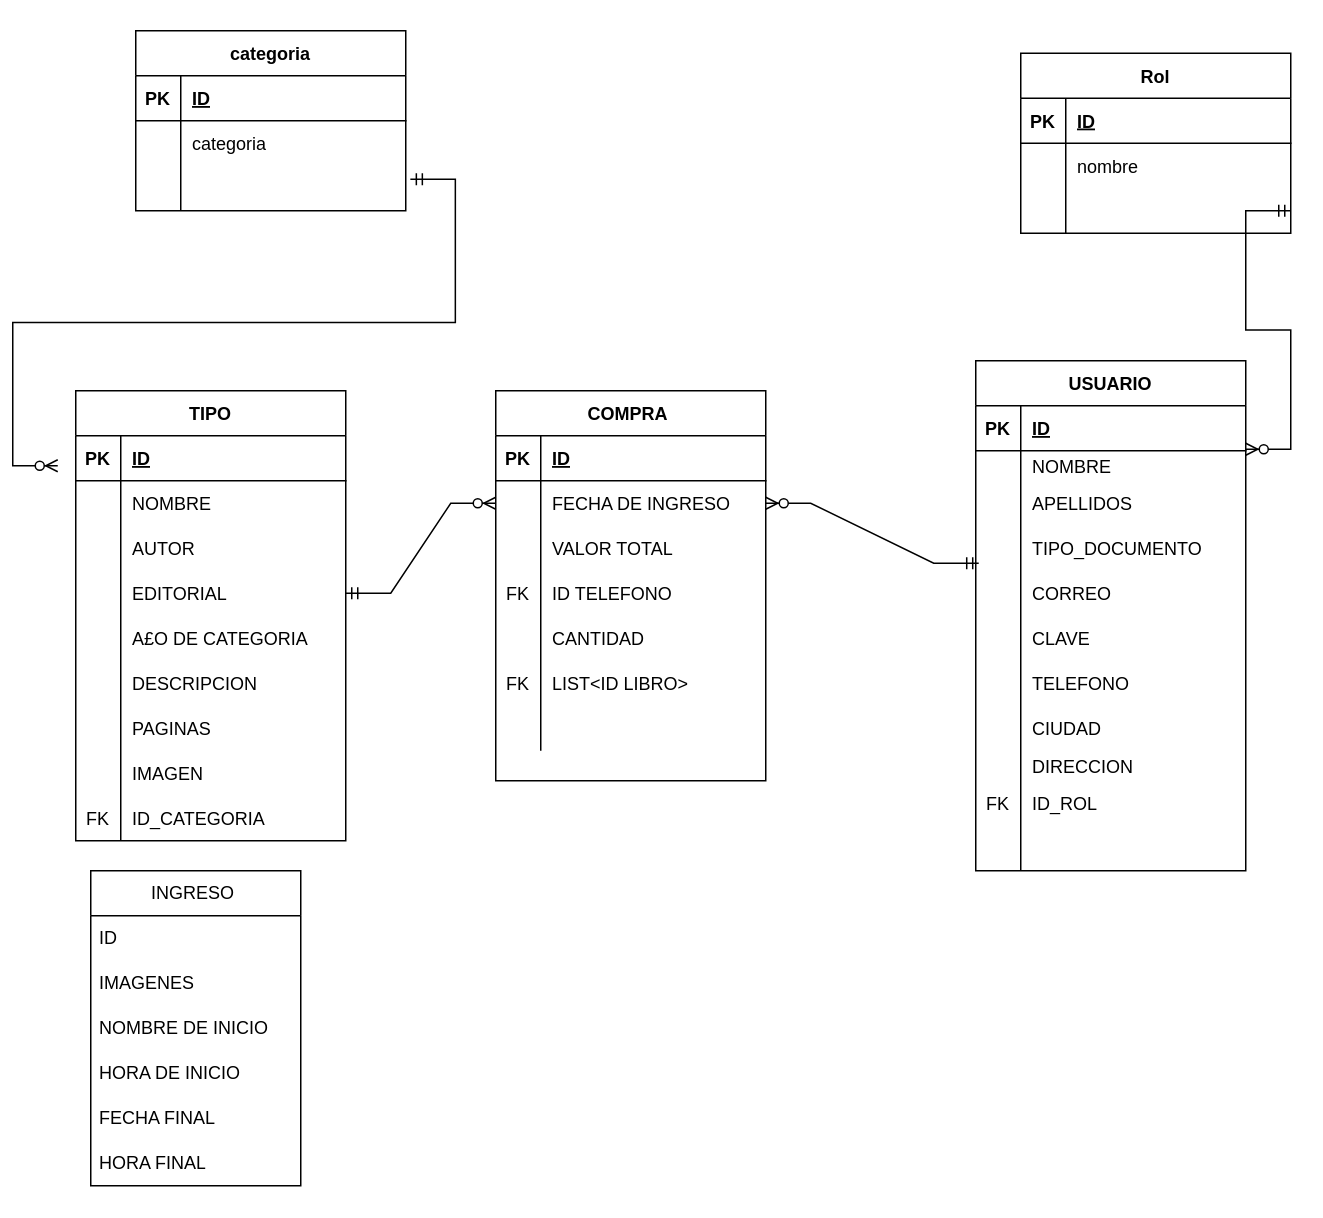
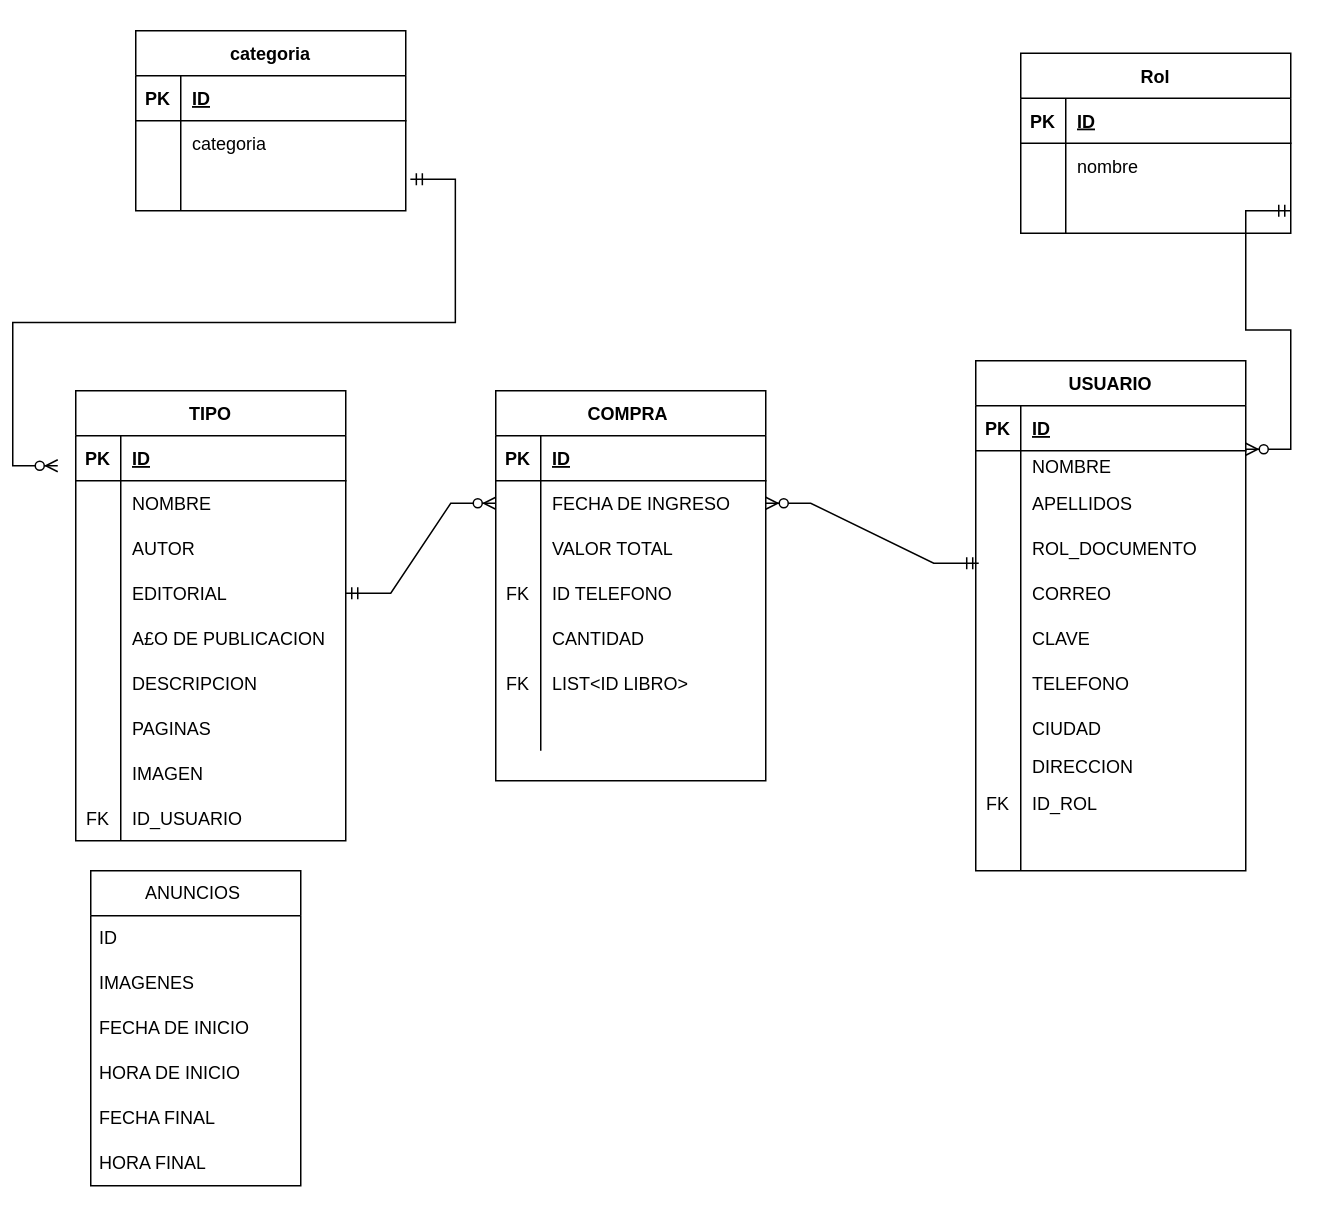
node "TIPO_DOCUMENTO": label "TIPO_DOCUMENTO" -> "ROL_DOCUMENTO"
node "A£O DE CATEGORIA": label "A£O DE CATEGORIA" -> "A£O DE PUBLICACION"
node "ID_CATEGORIA": label "ID_CATEGORIA" -> "ID_USUARIO"
node "INGRESO": label "INGRESO" -> "ANUNCIOS"
node "NOMBRE DE INICIO": label "NOMBRE DE INICIO" -> "FECHA DE INICIO"
